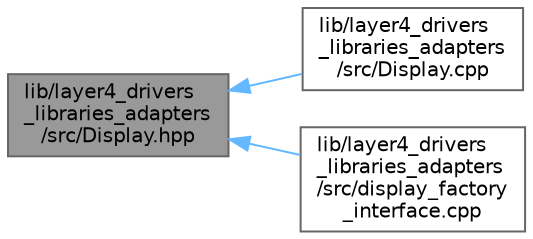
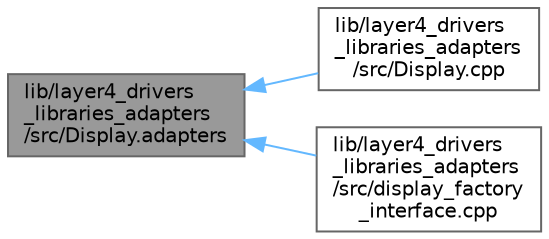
node "lib/layer4_drivers _libraries_adapters /src/Display.hpp": label "lib/layer4_drivers _libraries_adapters /src/Display.hpp" -> "lib/layer4_drivers _libraries_adapters /src/Display.adapters"
